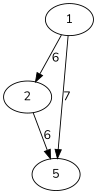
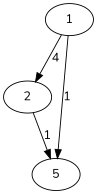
edge "1" -> "2": label "6" -> "4"
edge "1" -> "5": label "7" -> "1"
edge "2" -> "5": label "6" -> "1"
